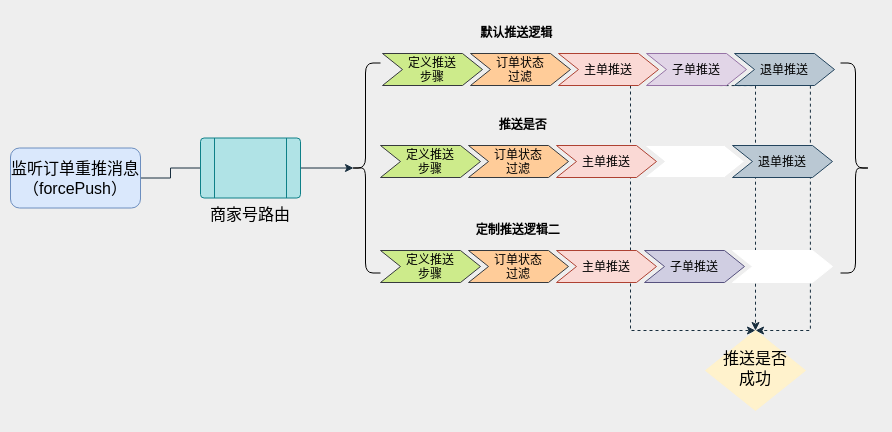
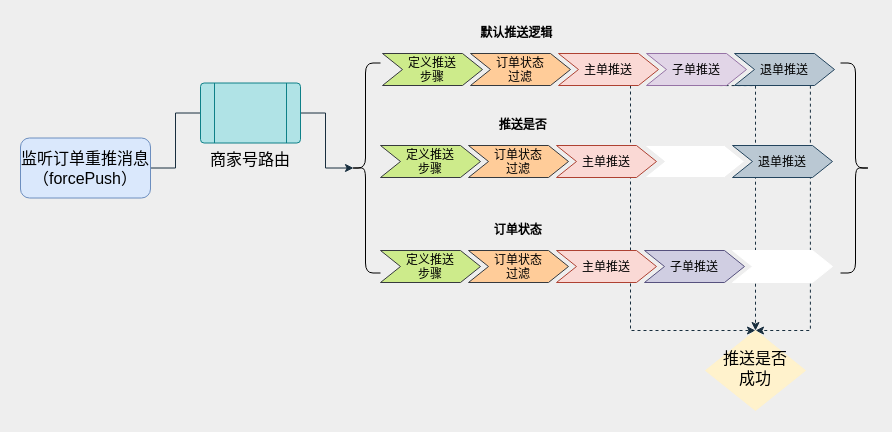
node "商家号路由": moved (251, 168) -> (251, 113)
node "监听订单重推消息 （forcePush）": moved (76, 178) -> (86, 168)
node "定制推送逻辑二": label "定制推送逻辑二" -> "订单状态"
